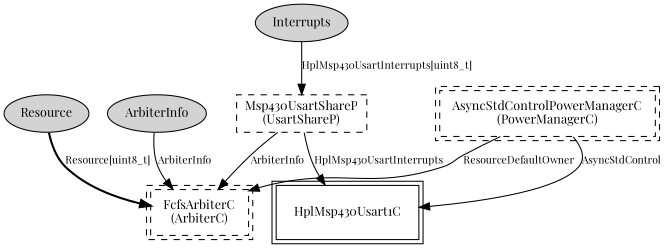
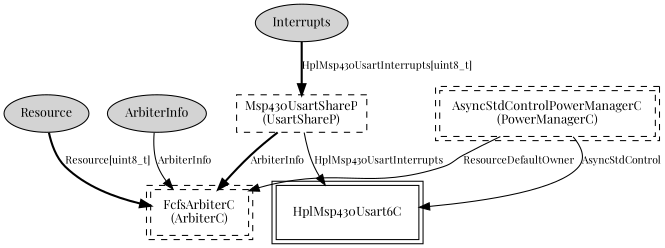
edge "Interrupts" -> "Msp430UsartShareP (UsartShareP)": style solid -> bold
edge "Msp430UsartShareP (UsartShareP)" -> "FcfsArbiterC (ArbiterC)": style solid -> bold
node "HplMsp430Usart1C": label "HplMsp430Usart1C" -> "HplMsp430Usart6C"
